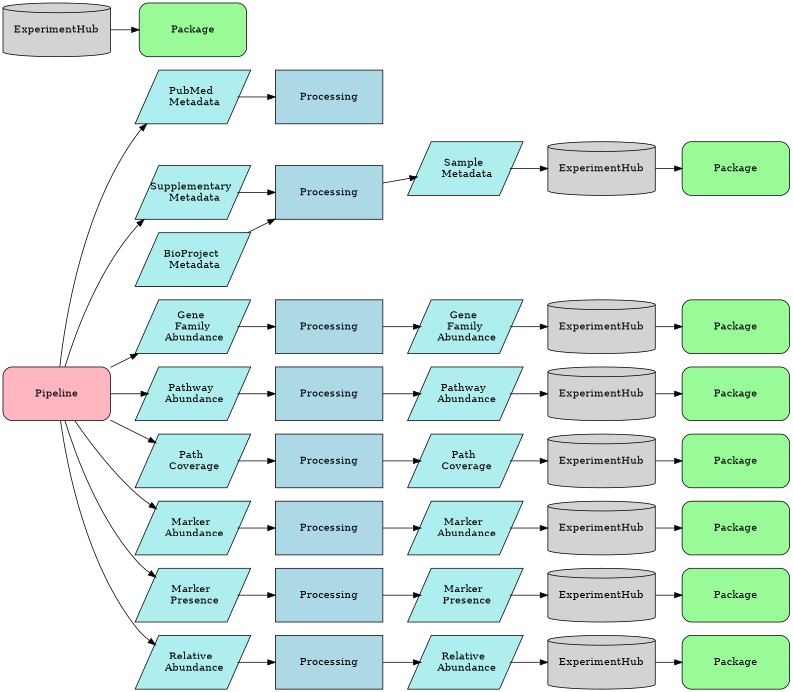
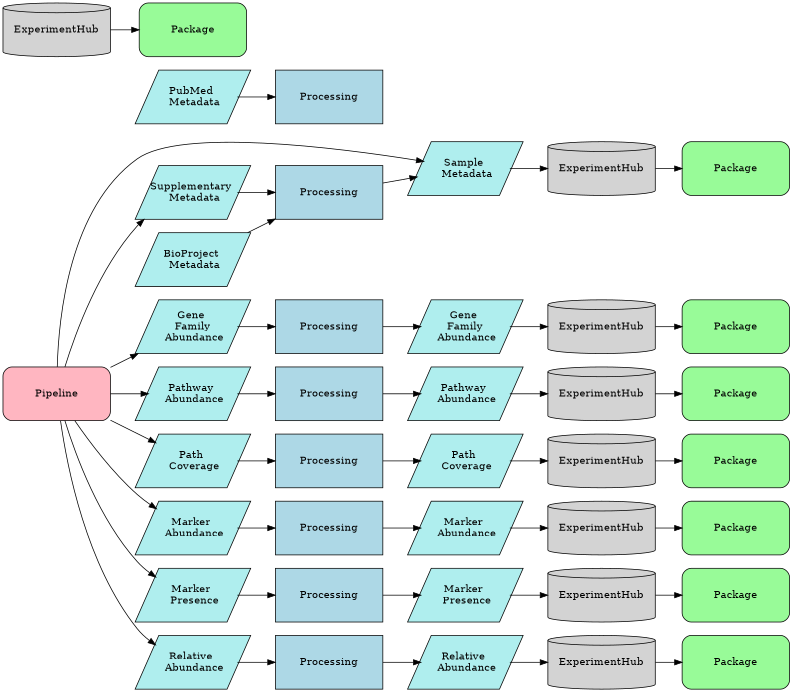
edge "Pipeline" -> "PubMed Metadata": now "Pipeline" -> "Sample Metadata"
